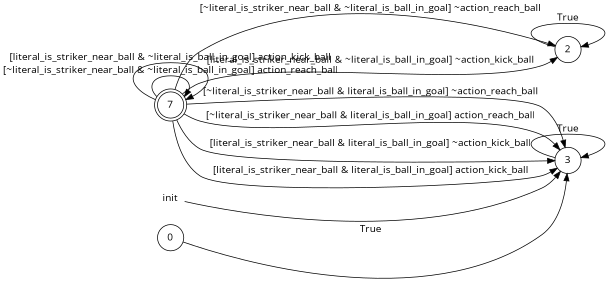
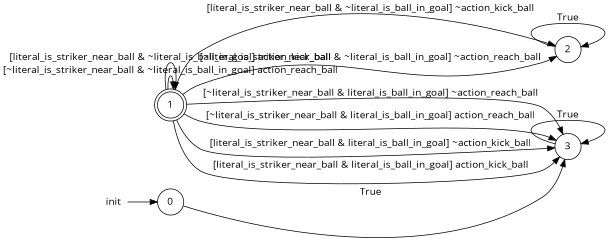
node "7": label "7" -> "1"
edge "init" -> "3": now "init" -> "0"
